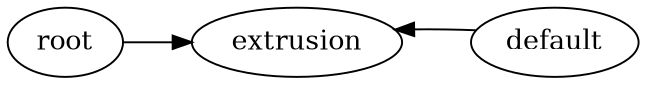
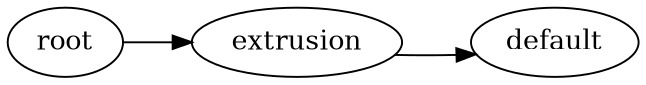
edge "default" -> "extrusion": reversed
